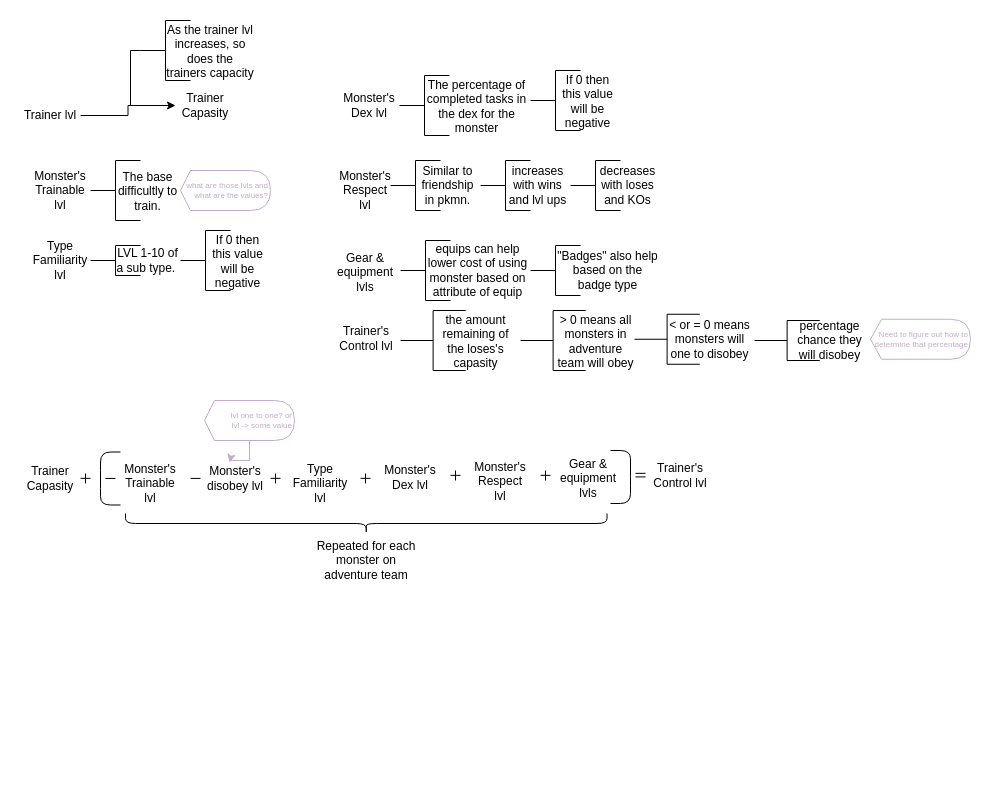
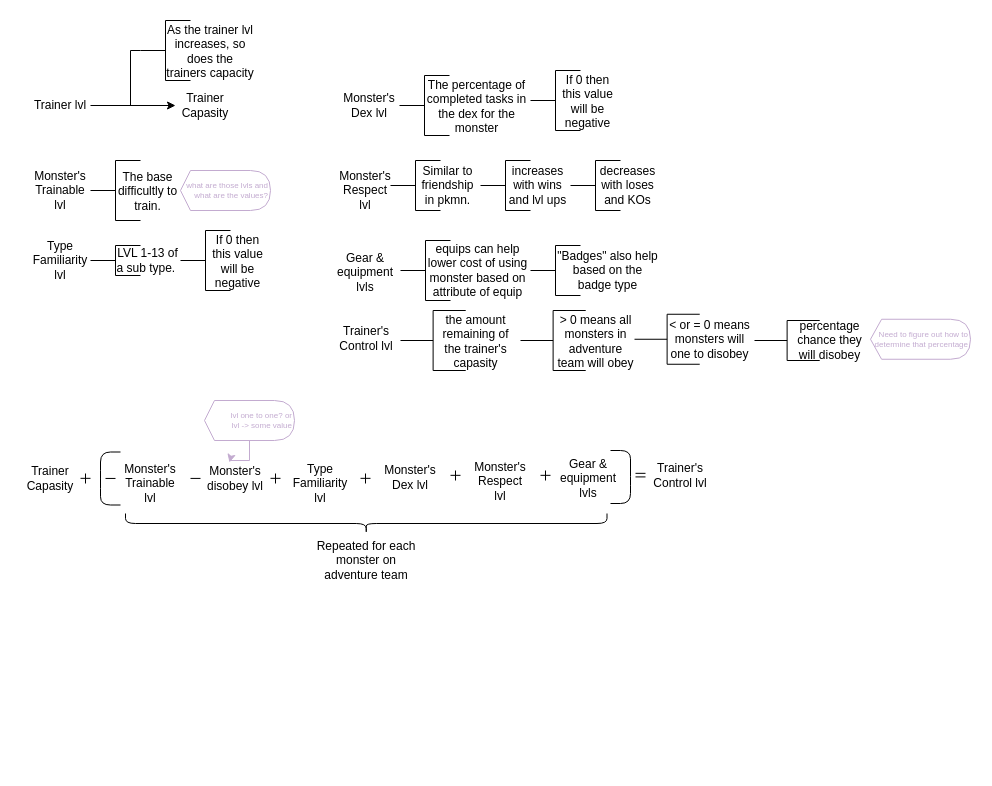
node "Trainer lvl": moved (51, 116) -> (61, 106)
node "LVL 1-10 of a sub type.": label "LVL 1-10 of a sub type." -> "LVL 1-13 of a sub type."
node "the amount remaining of the loses's capasity": label "the amount remaining of the loses's capasity" -> "the amount remaining of the trainer's capasity"
